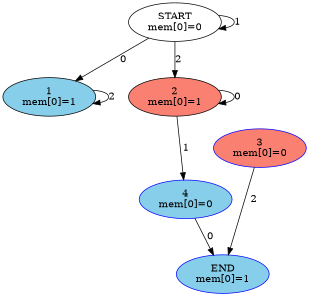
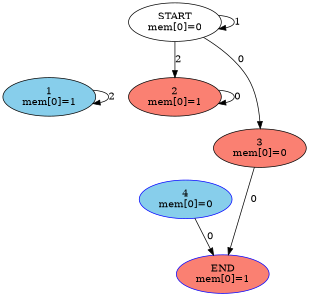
edge "START mem[0]=0" -> "1 mem[0]=1": now "START mem[0]=0" -> "3 mem[0]=0"
edge "2 mem[0]=1" -> "4 mem[0]=0": removed, label "1"
node "3 mem[0]=0": color blue -> black
edge "3 mem[0]=0" -> "END mem[0]=1": label "2" -> "0"
node "END mem[0]=1": fillcolor skyblue -> salmon
